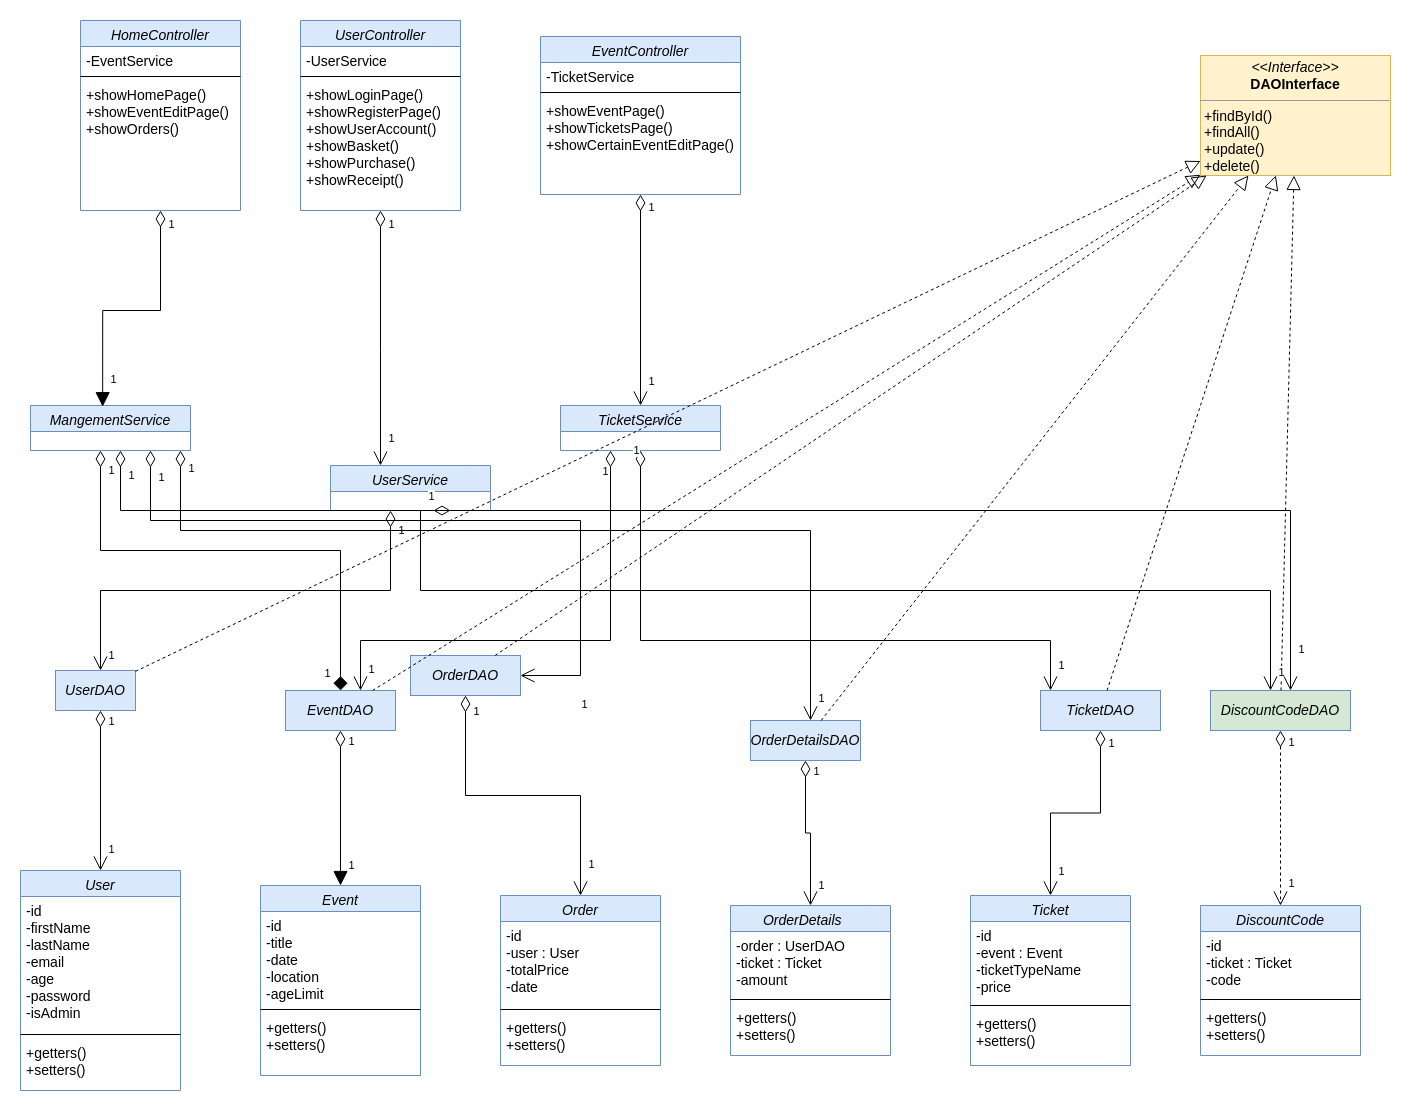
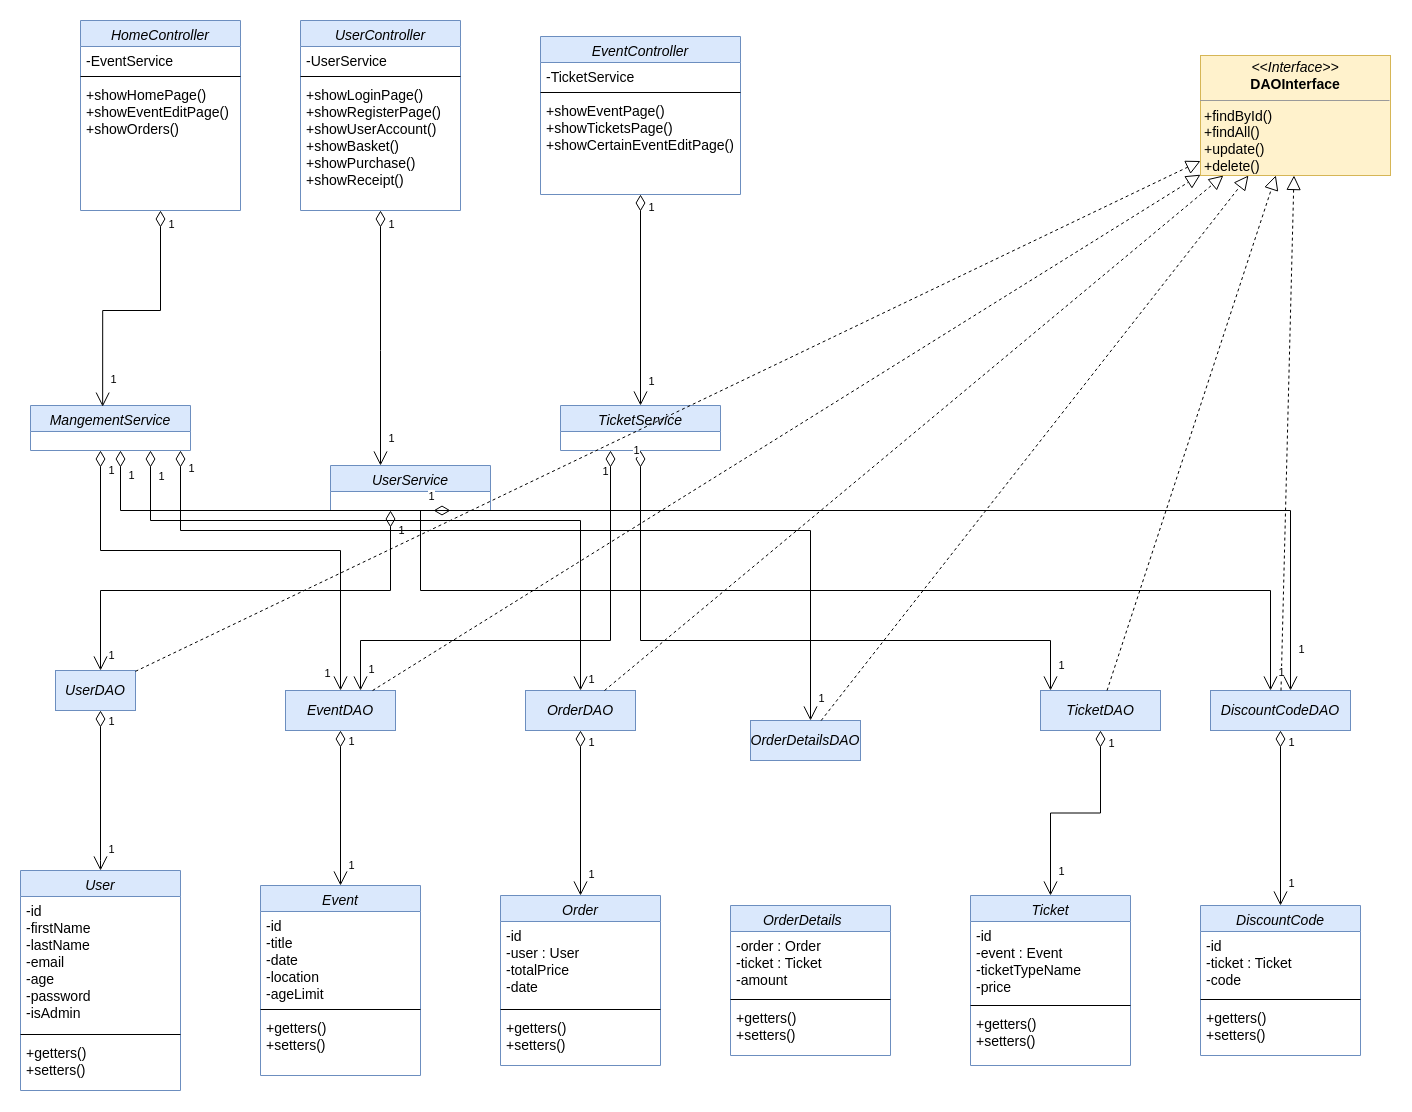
edge "HomeController" -- "MangementService": arrowhead block -> open
edge "MangementService" -- "EventDAO": arrowhead diamond -> open
node "OrderDAO": moved (466, 676) -> (581, 711)
node "DiscountCodeDAO": fillcolor #d5e8d4 -> #dae8fc
edge "DiscountCodeDAO" -- "DiscountCode": style dashed -> solid
edge "OrderDetailsDAO" -- "OrderDetails": removed, labels "1", "1"
edge "EventDAO" -- "Event": arrowhead block -> open
node "-order : UserDAO -ticket : Ticket -amount": label "-order : UserDAO -ticket : Ticket -amount" -> "-order : Order -ticket : Ticket -amount"
